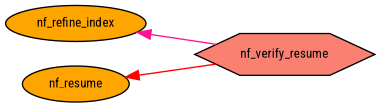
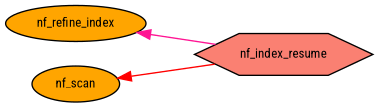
node "nf_verify_resume": label "nf_verify_resume" -> "nf_index_resume"
node "nf_resume": label "nf_resume" -> "nf_scan"
